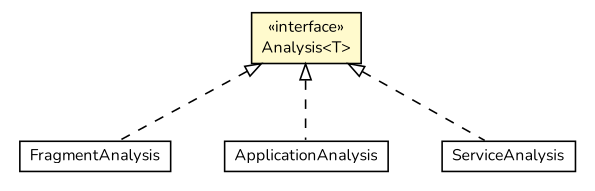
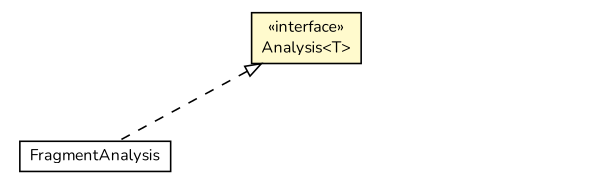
node "ApplicationAnalysis": removed
node "ServiceAnalysis": removed
